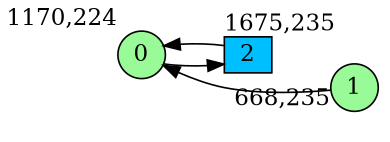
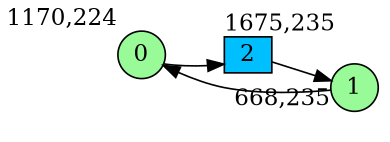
edge "2 1675,235" -> "0 1170,224": now "2 1675,235" -> "1 668,235"
